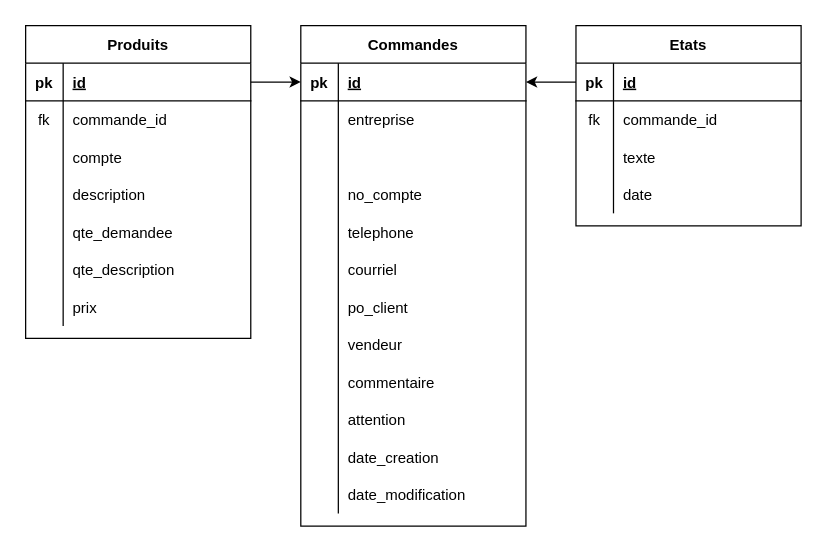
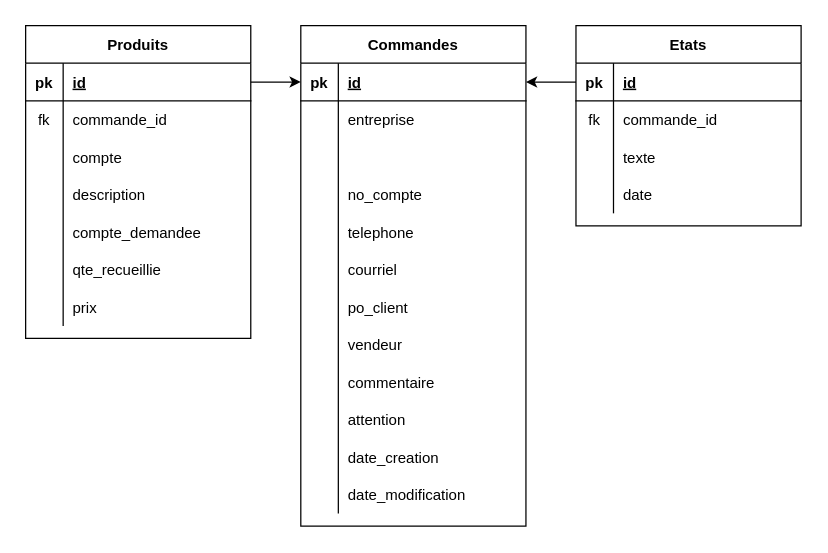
node "qte_demandee": label "qte_demandee" -> "compte_demandee"
node "qte_description": label "qte_description" -> "qte_recueillie"
